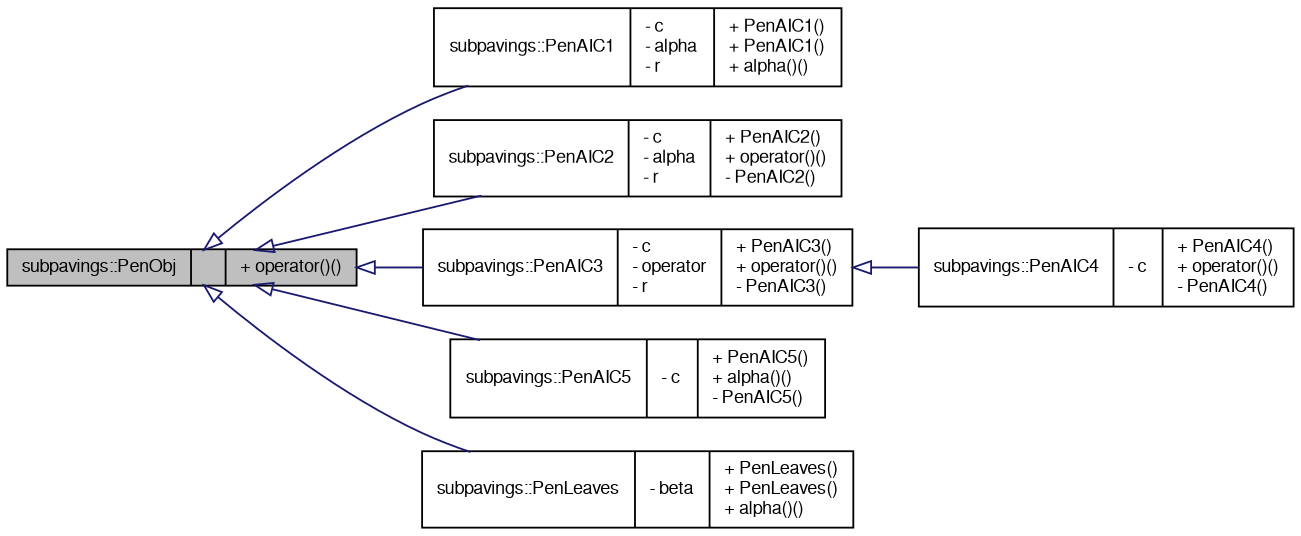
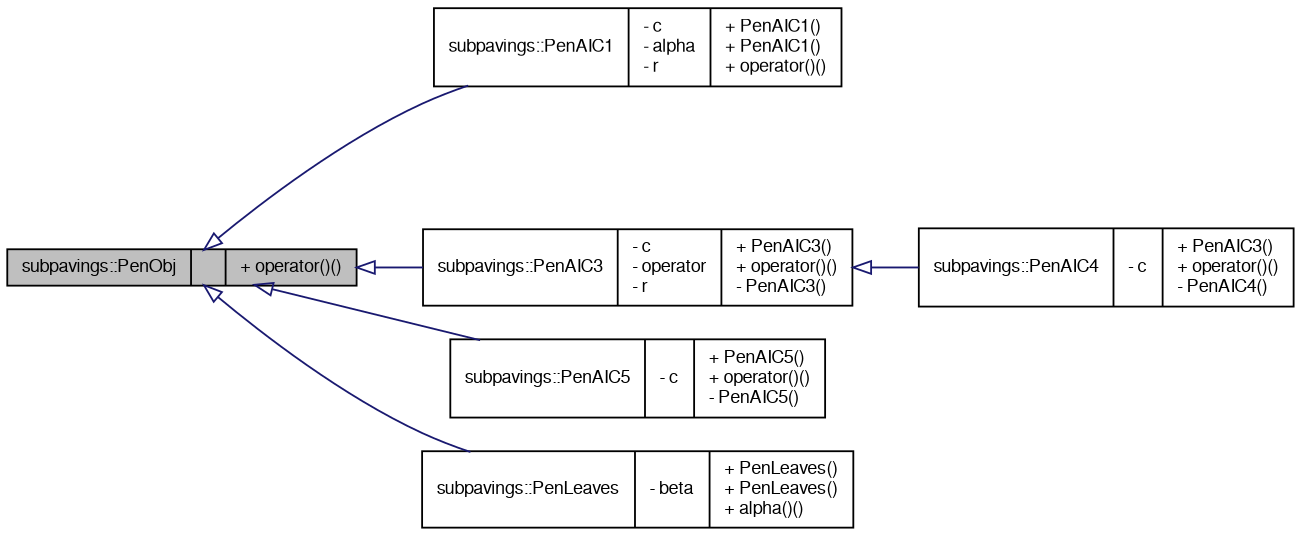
node "subpavings::PenAIC1": text "+ alpha()()" -> "+ operator()()"
node "subpavings::PenAIC2": removed
node "subpavings::PenAIC4": text "+ PenAIC4()" -> "+ PenAIC3()"
node "subpavings::PenAIC5": text "+ alpha()()" -> "+ operator()()"
